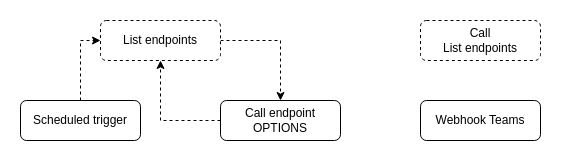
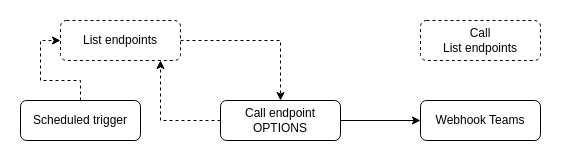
node "List endpoints": moved (161, 41) -> (121, 41)
edge "Call endpoint OPTIONS" -> "Webhook Teams": added
